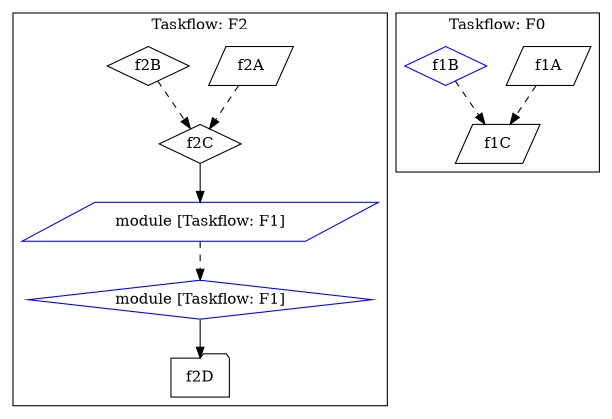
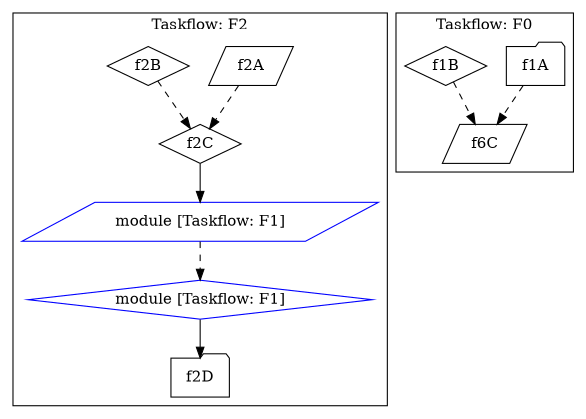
node "f1B": color blue -> black
node "f1A": shape parallelogram -> folder
node "f1C": label "f1C" -> "f6C"
